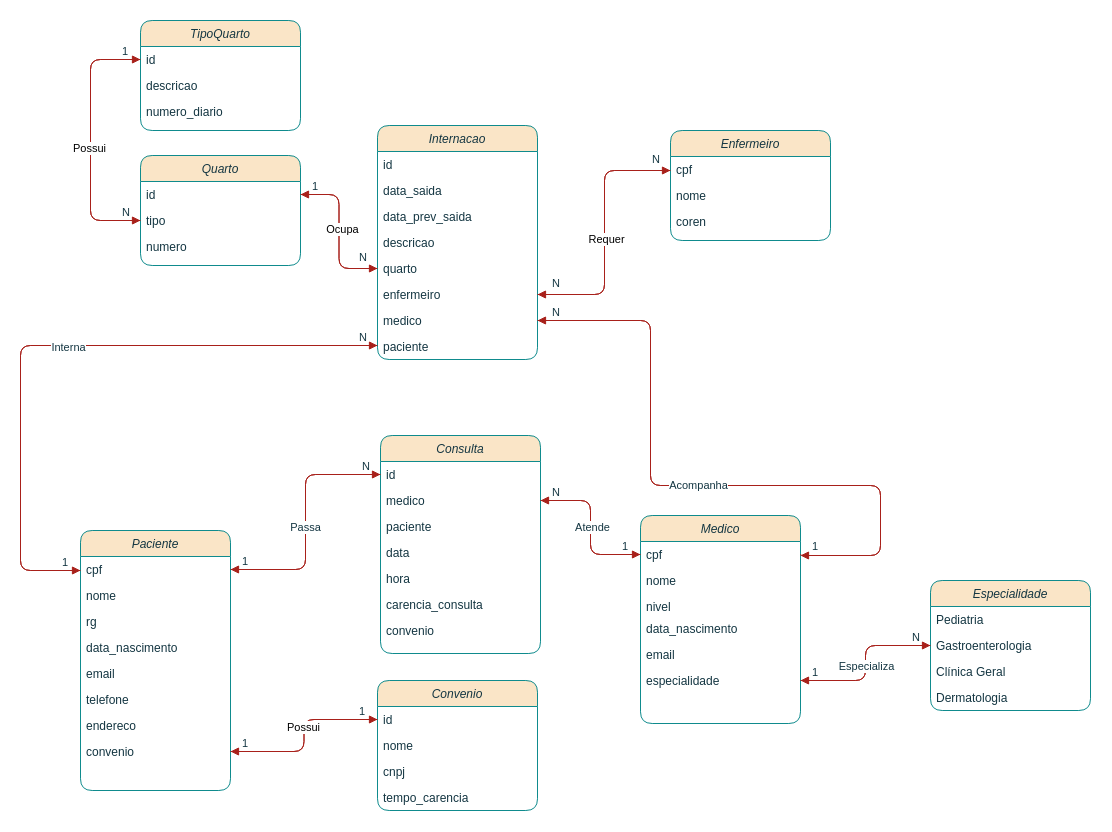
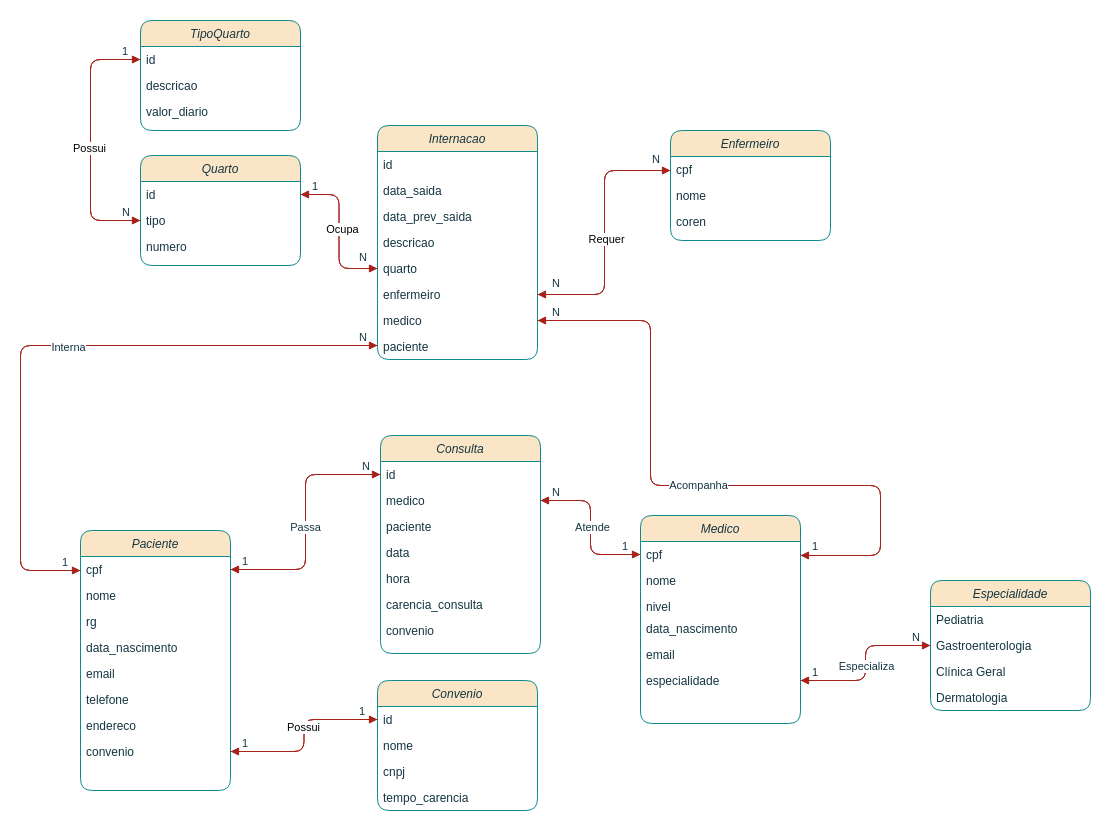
node "numero_diario": label "numero_diario" -> "valor_diario"
